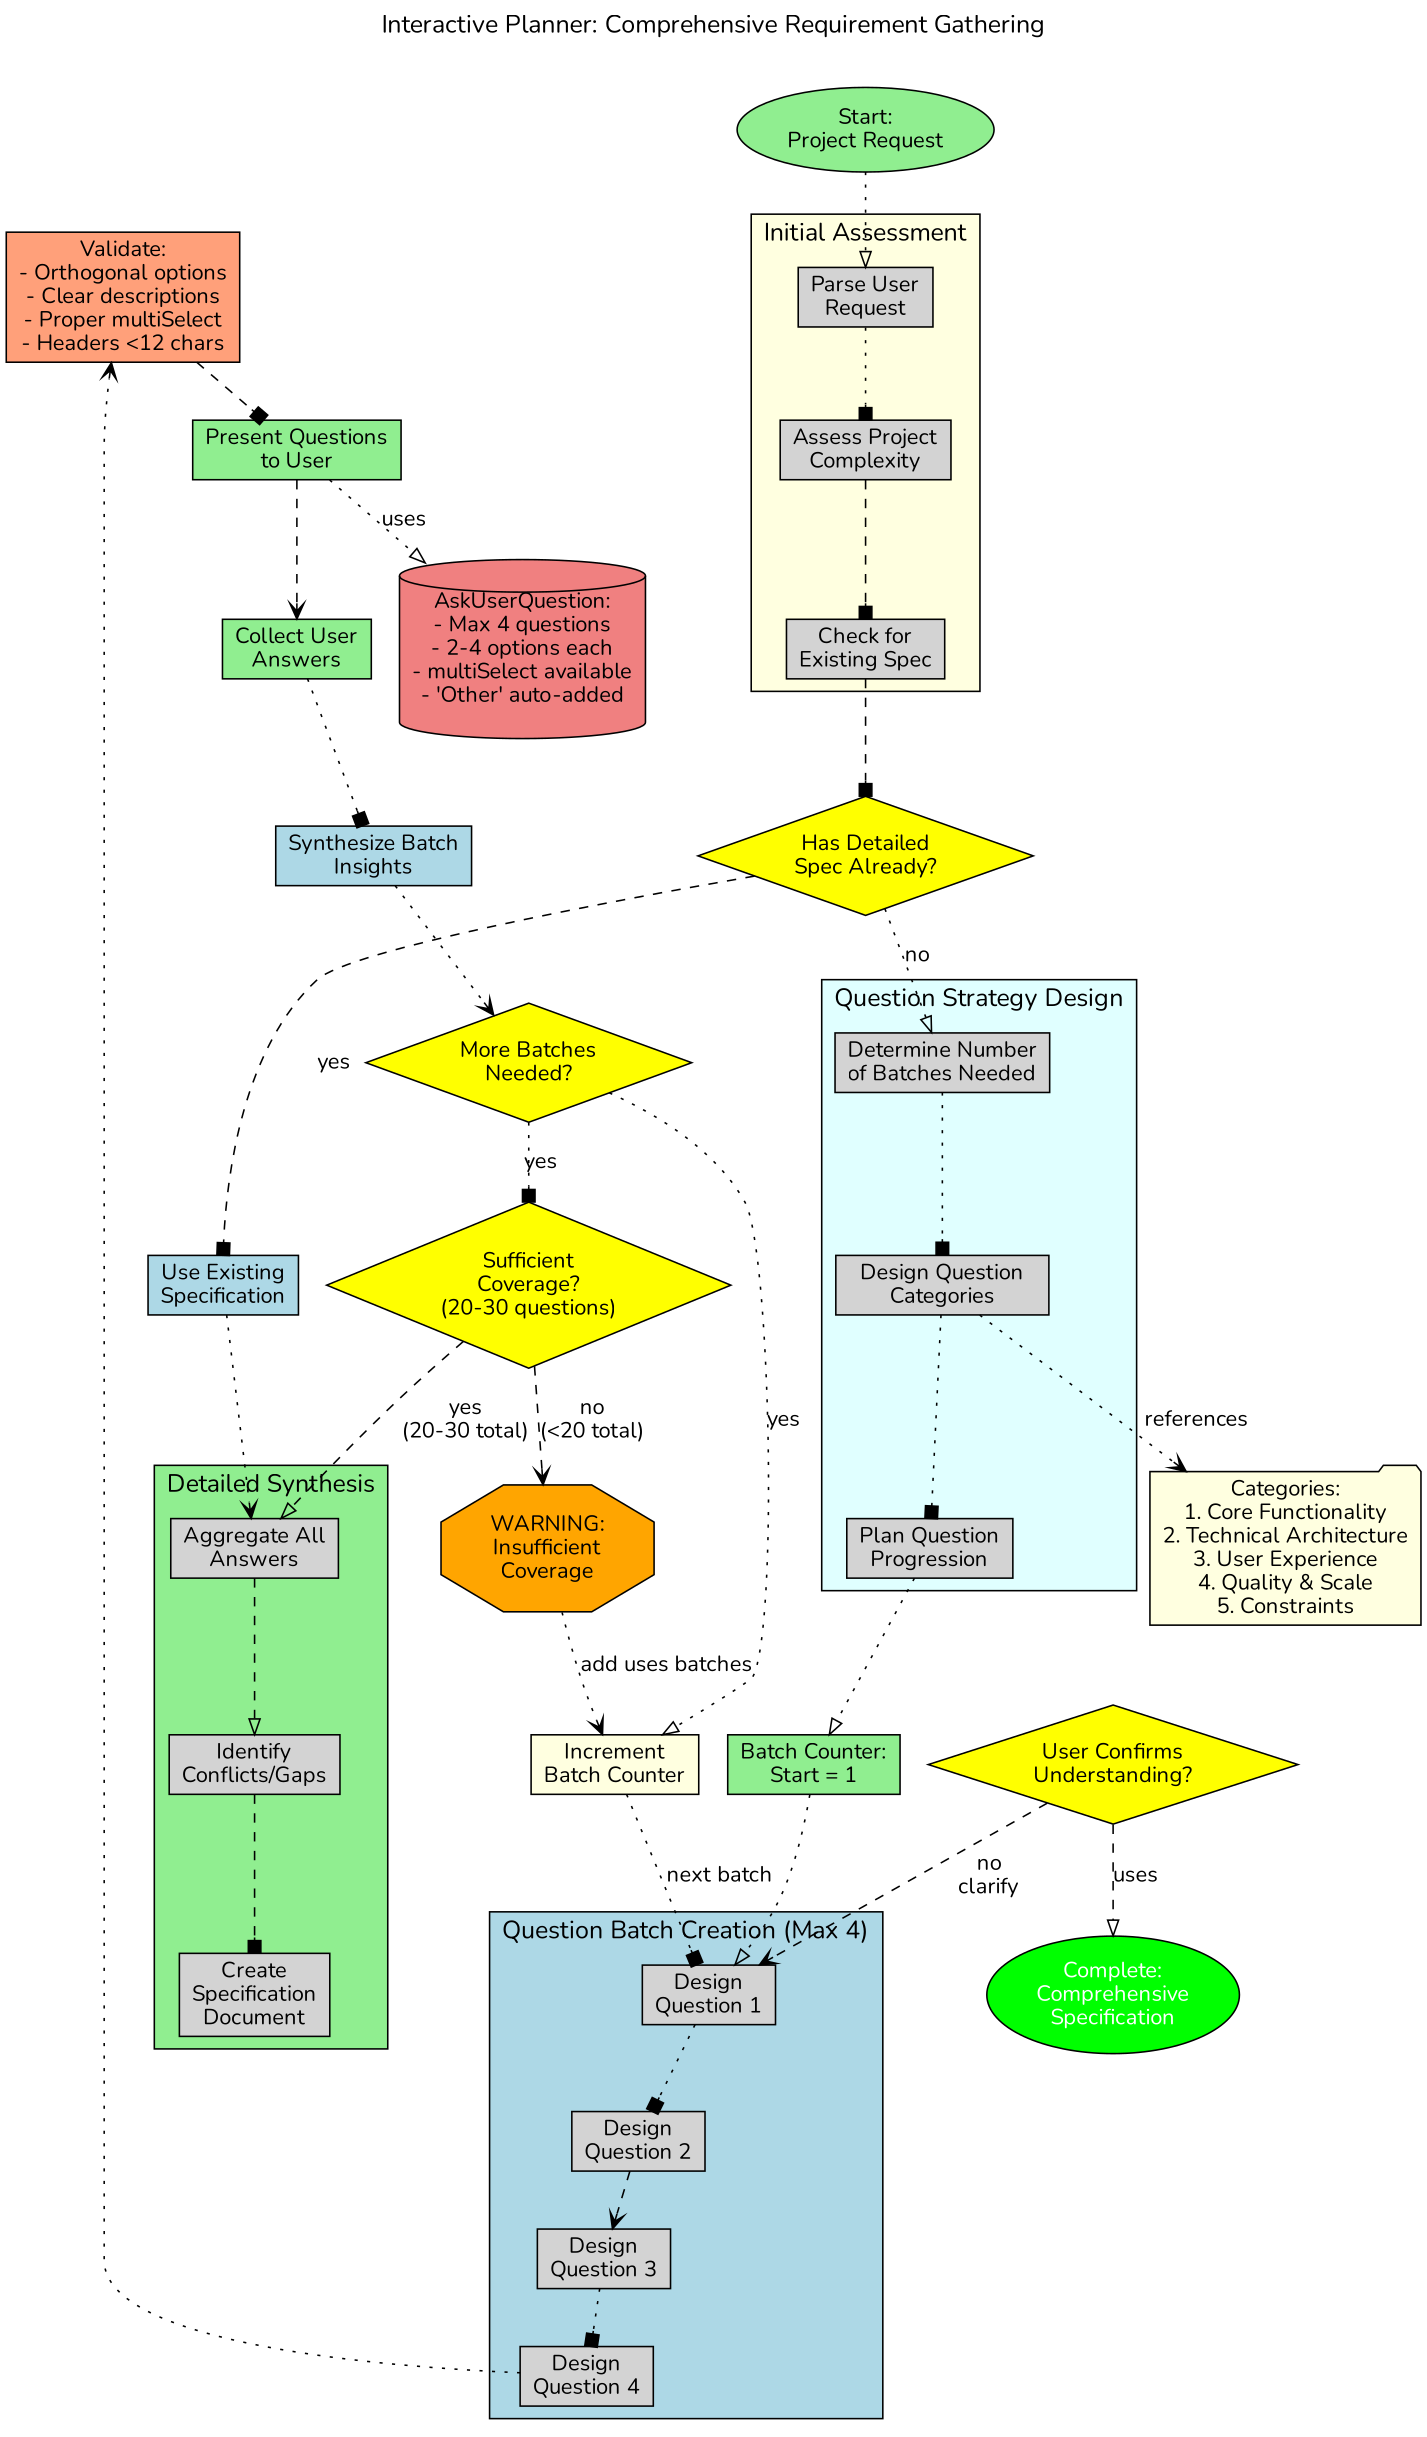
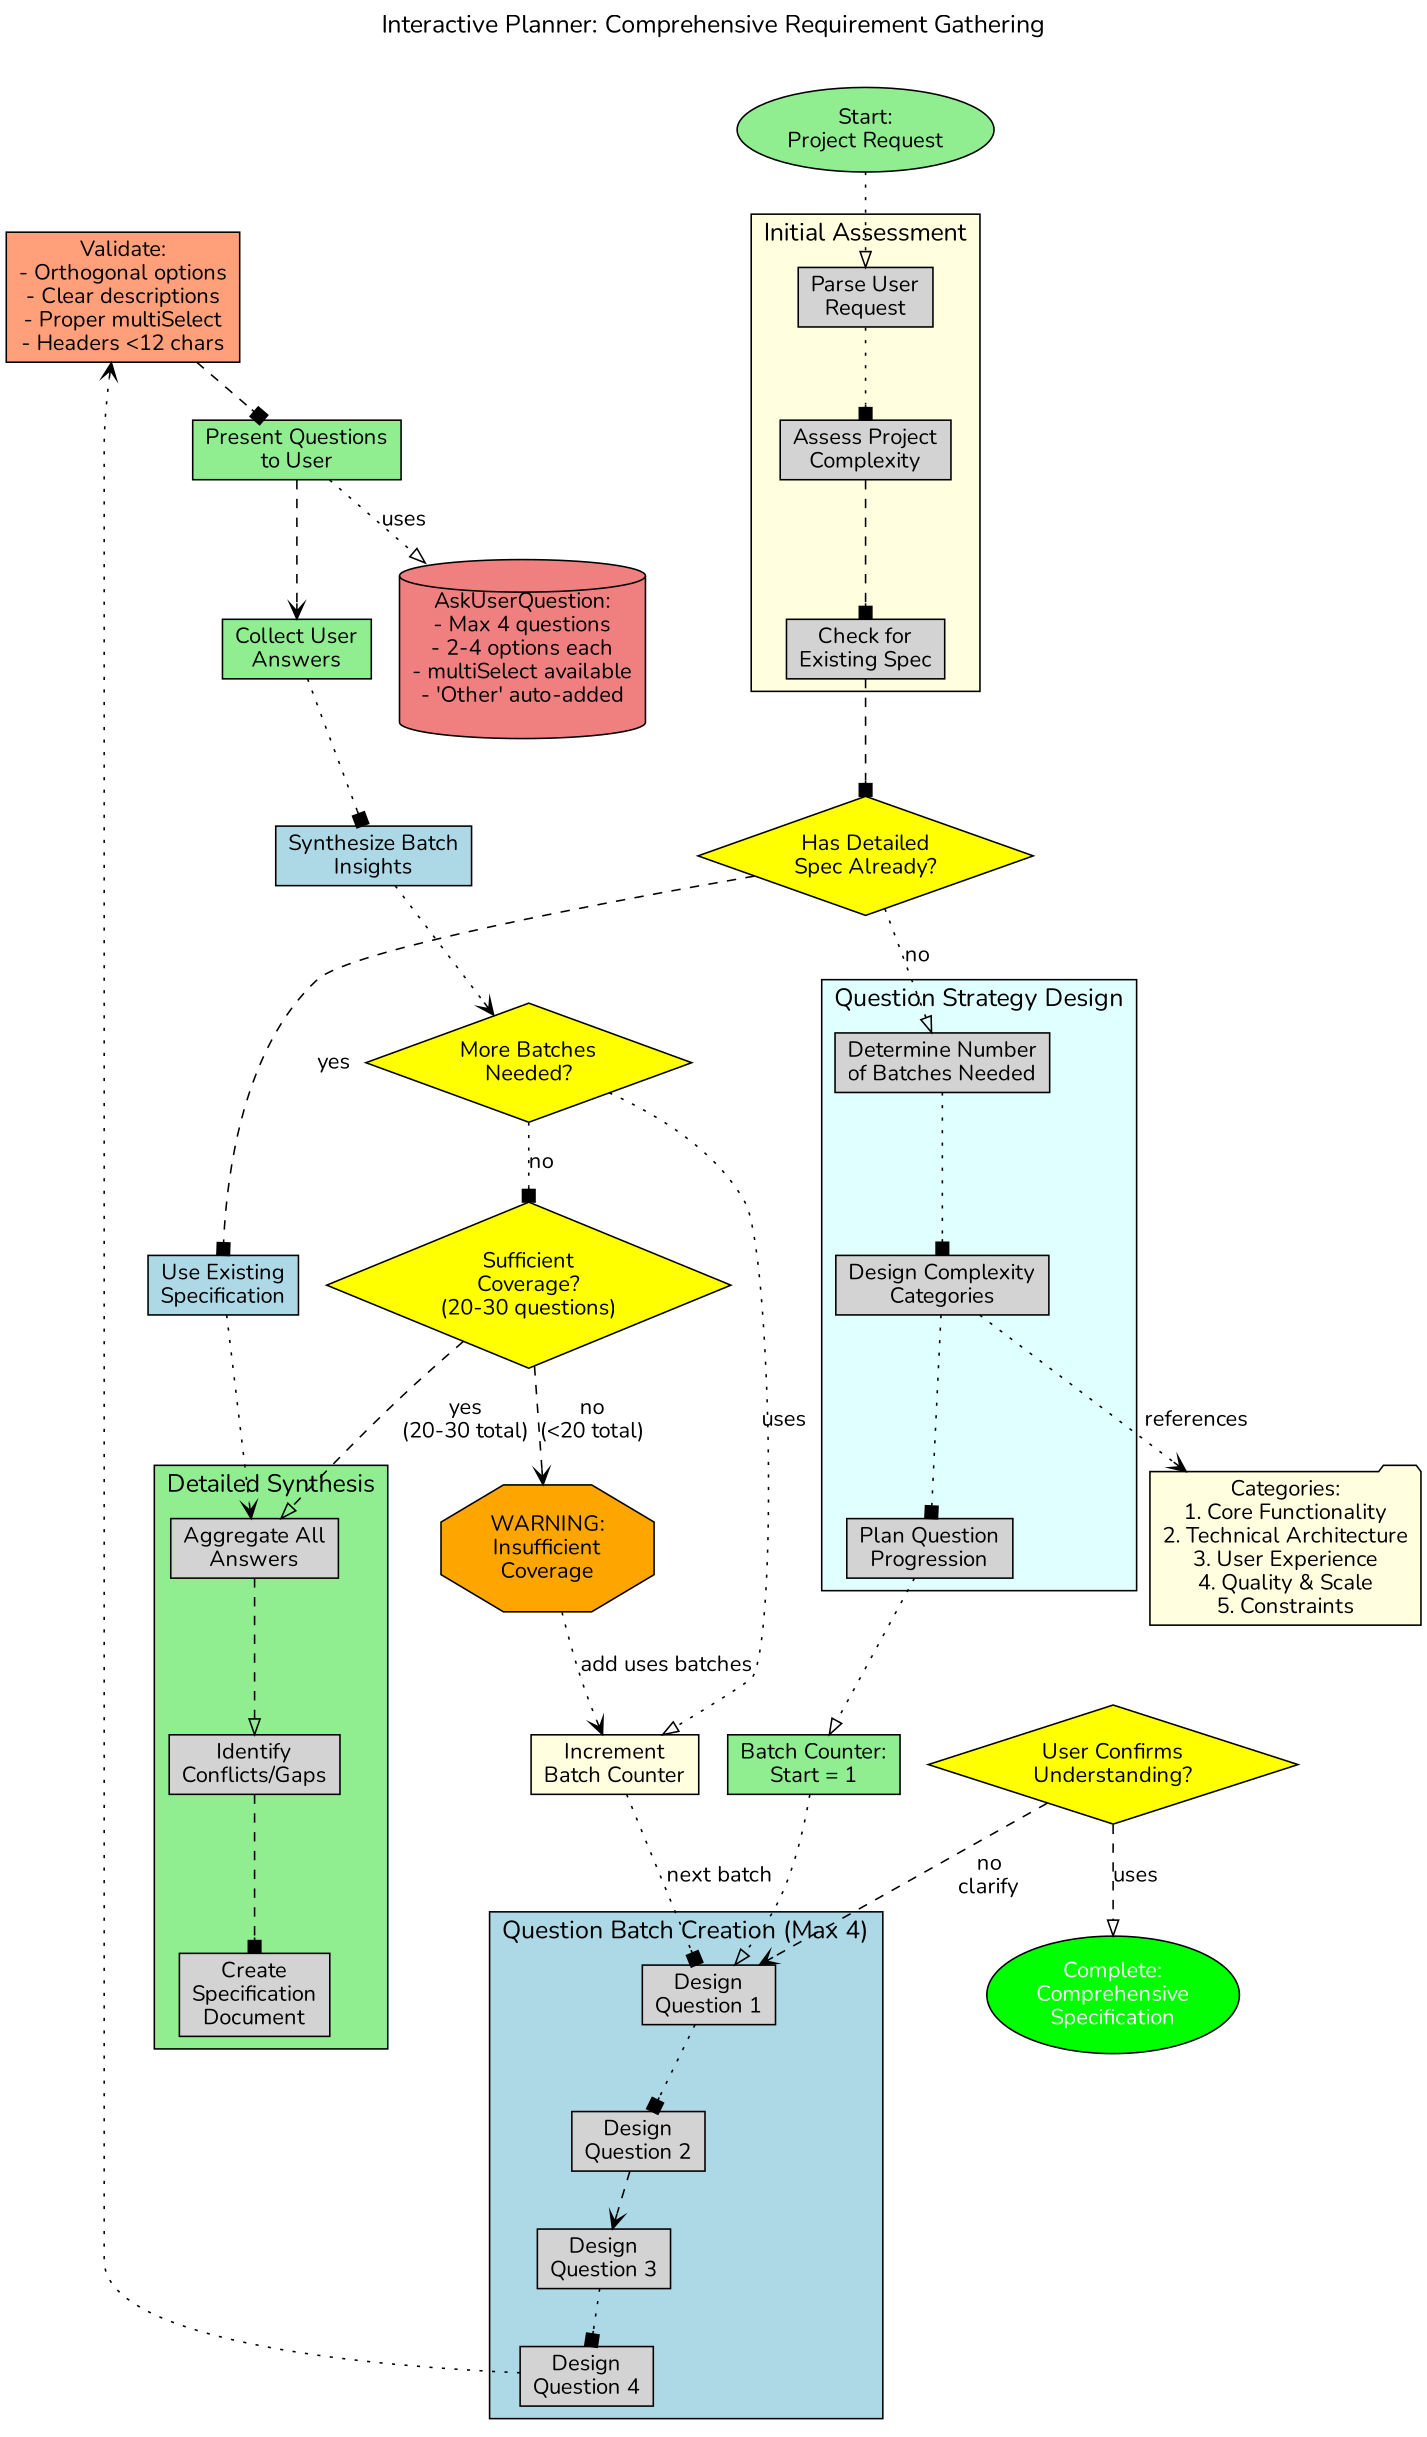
edge "More Batches Needed?" -> "Sufficient Coverage? (20-30 questions)": label "yes" -> "no"
node "Design Question Categories": label "Design Question Categories" -> "Design Complexity Categories"
edge "More Batches Needed?" -> "Increment Batch Counter": label "yes" -> "uses"
